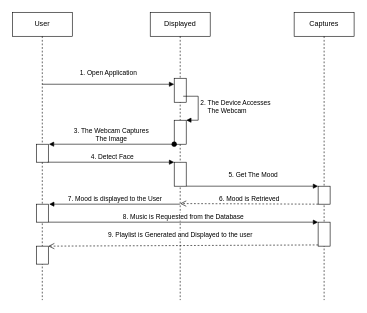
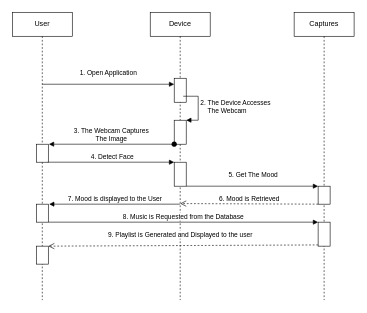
node "Displayed": label "Displayed" -> "Device"
